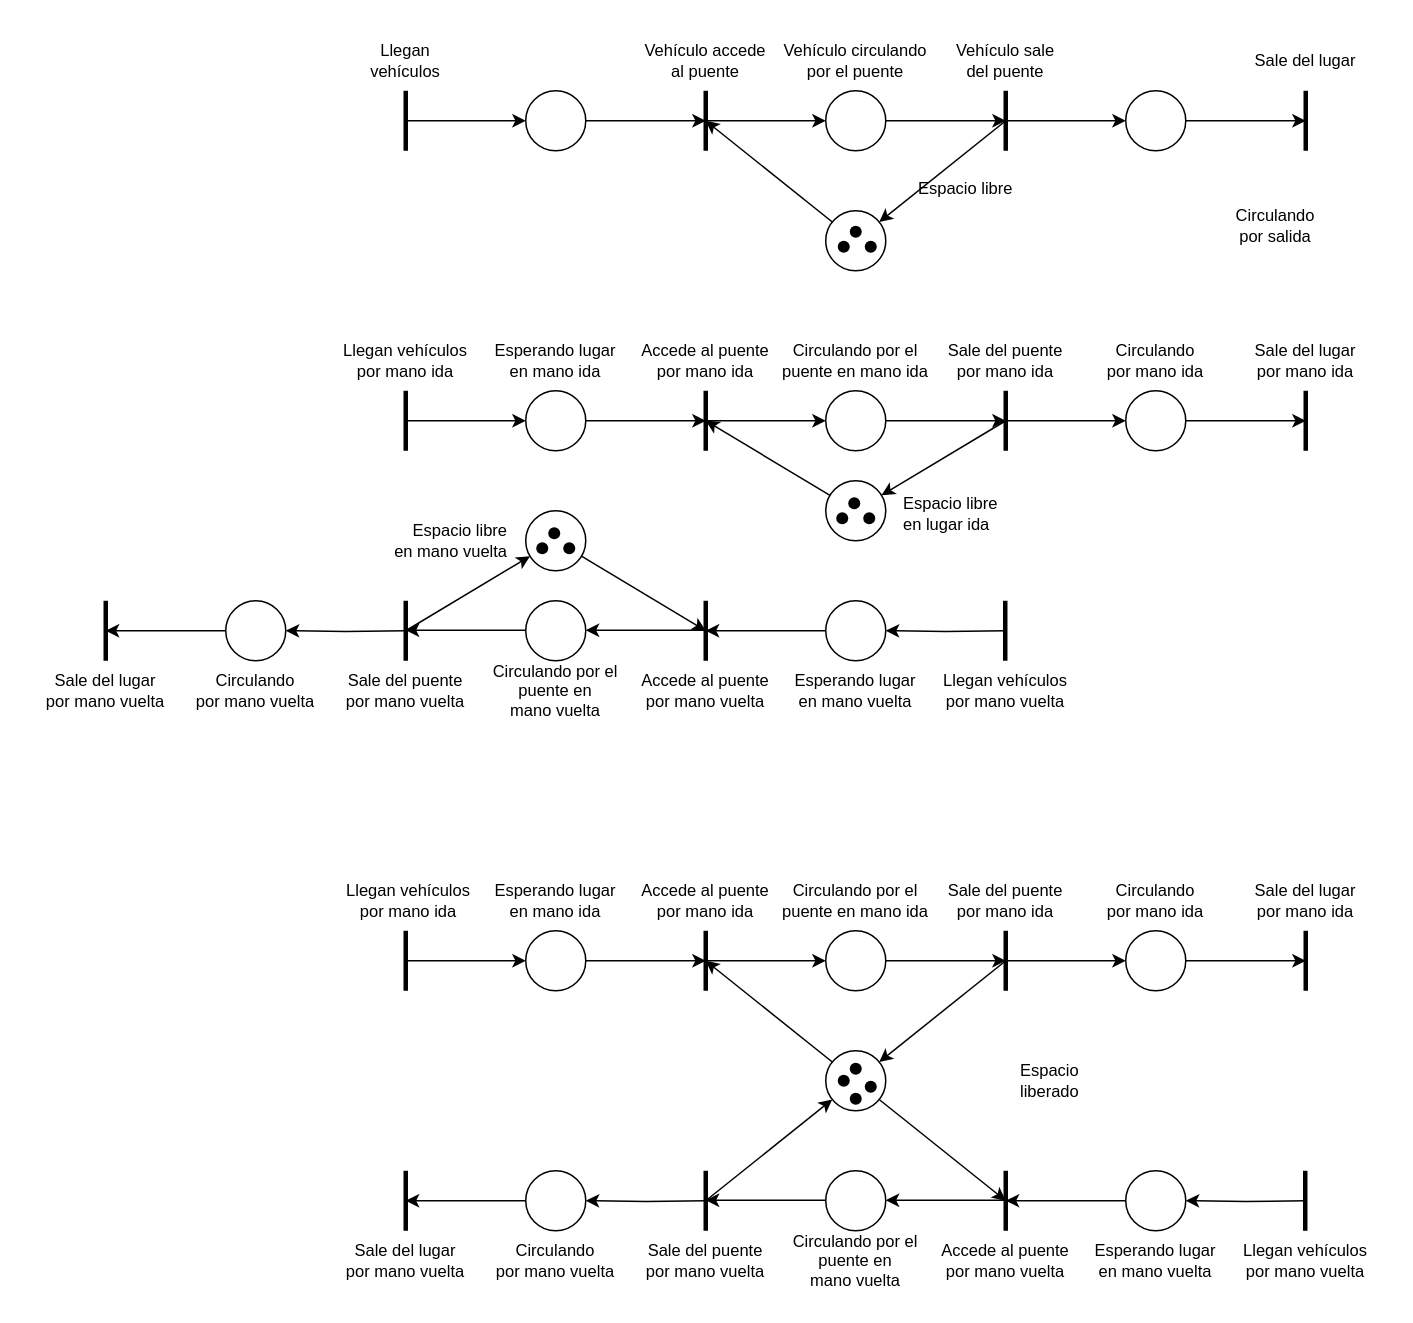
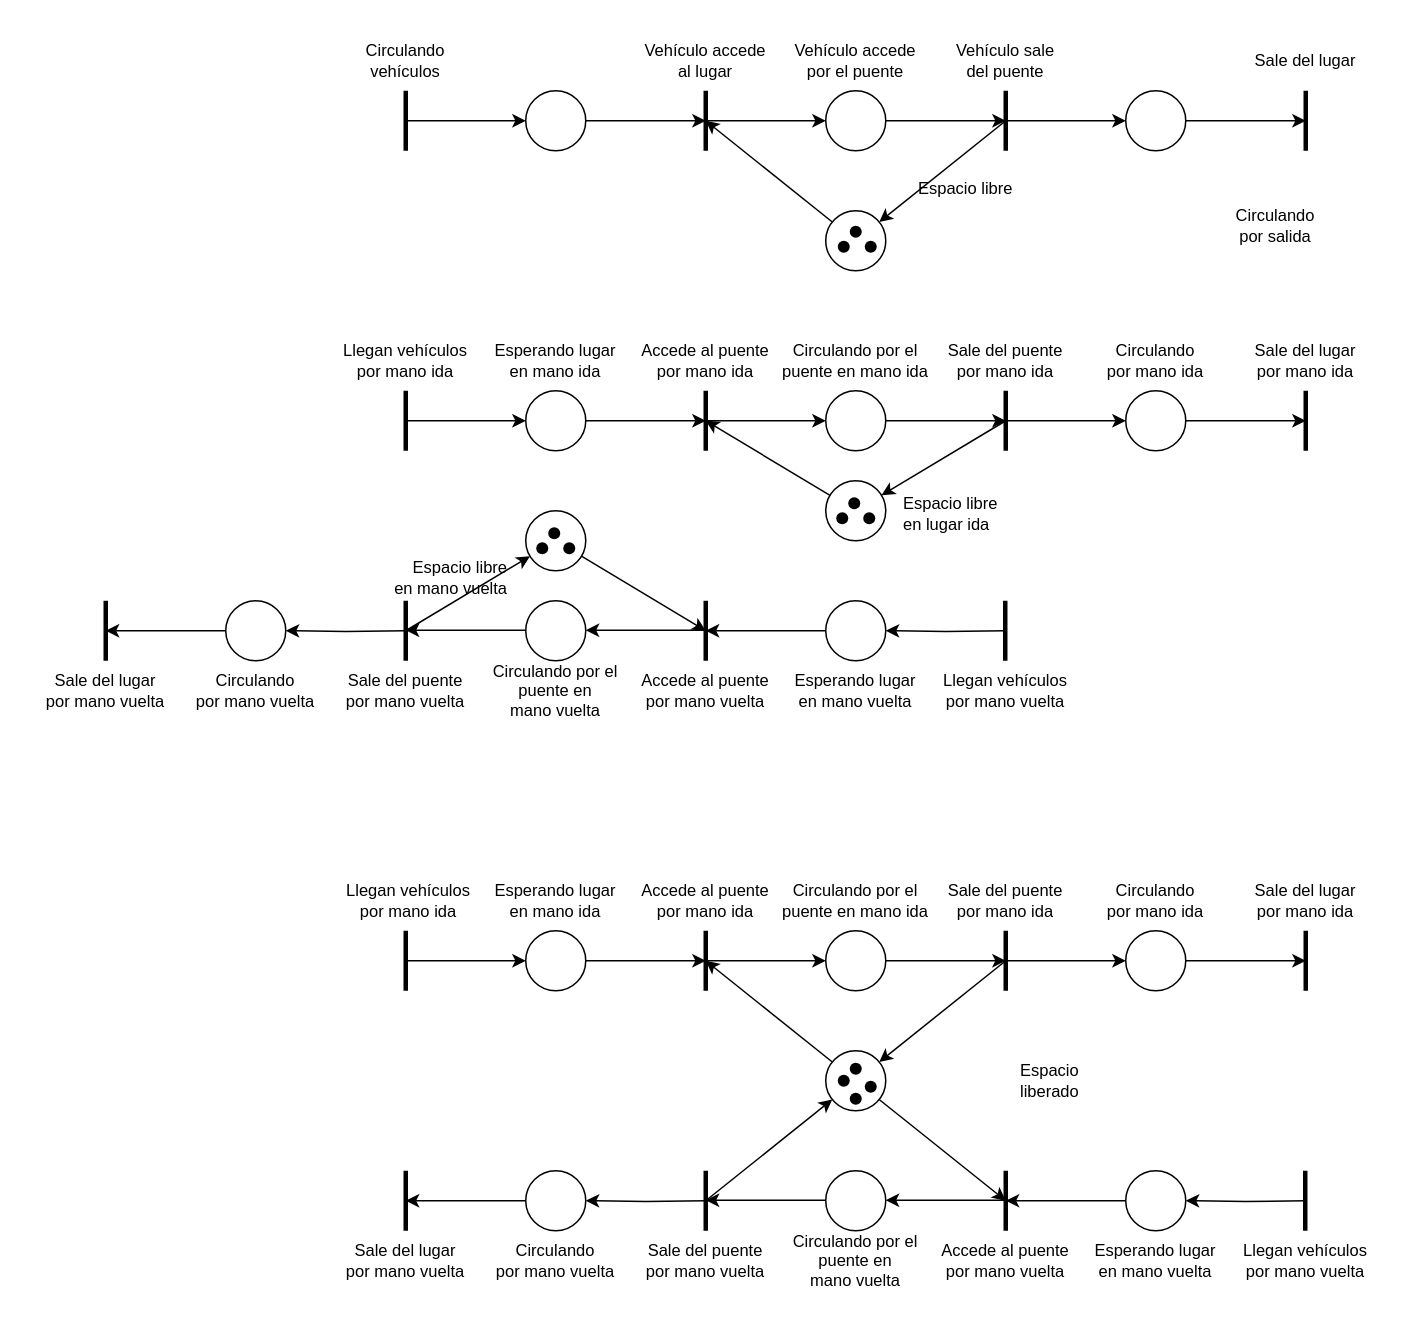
node "Llegan vehículos": label "Llegan vehículos" -> "Circulando vehículos"
node "Vehículo accede al puente": label "Vehículo accede al puente" -> "Vehículo accede al lugar"
node "Vehículo circulando por el puente": label "Vehículo circulando por el puente" -> "Vehículo accede por el puente"
node "Espacio libre en mano vuelta": moved (428, 541) -> (428, 578)
